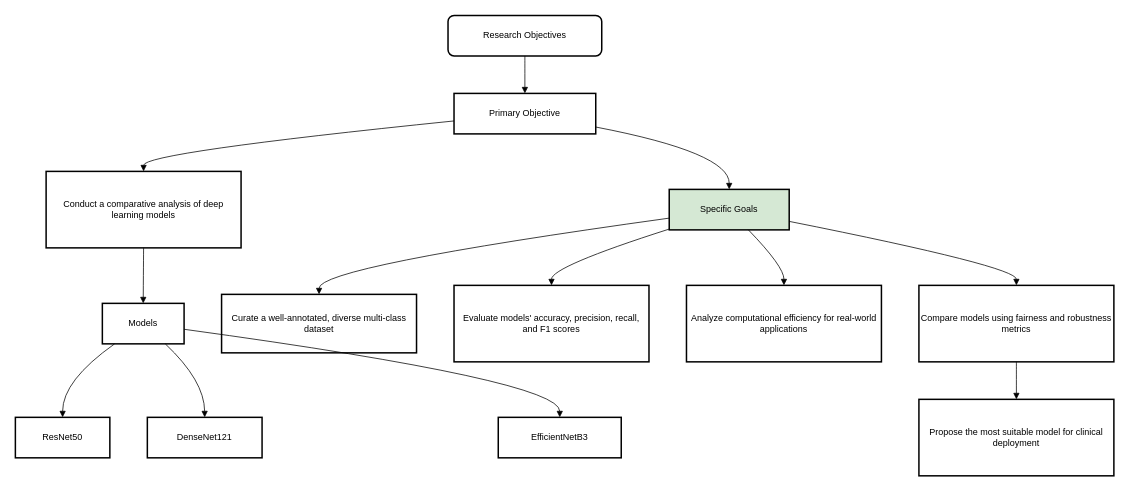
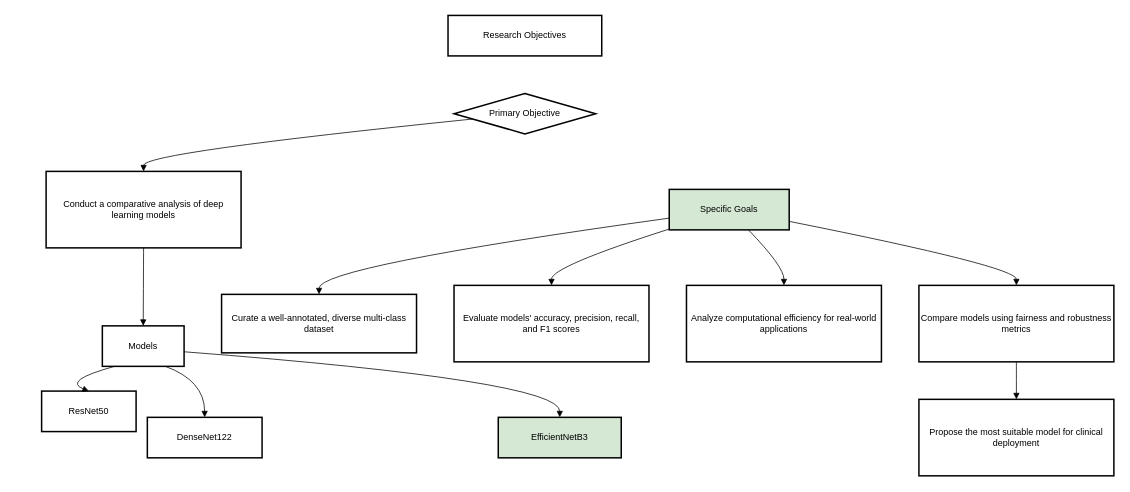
node "Research Objectives": shape rounded rectangle -> rectangle
edge "Research Objectives" -> "Primary Objective": removed
node "Primary Objective": shape rectangle -> diamond
edge "Primary Objective" -> "Specific Goals": removed
node "Models": moved (143, 324) -> (143, 346)
node "ResNet50": moved (63, 438) -> (89, 411)
node "DenseNet121": label "DenseNet121" -> "DenseNet122"
node "EfficientNetB3": fillcolor #ffffff -> #d5e8d4
